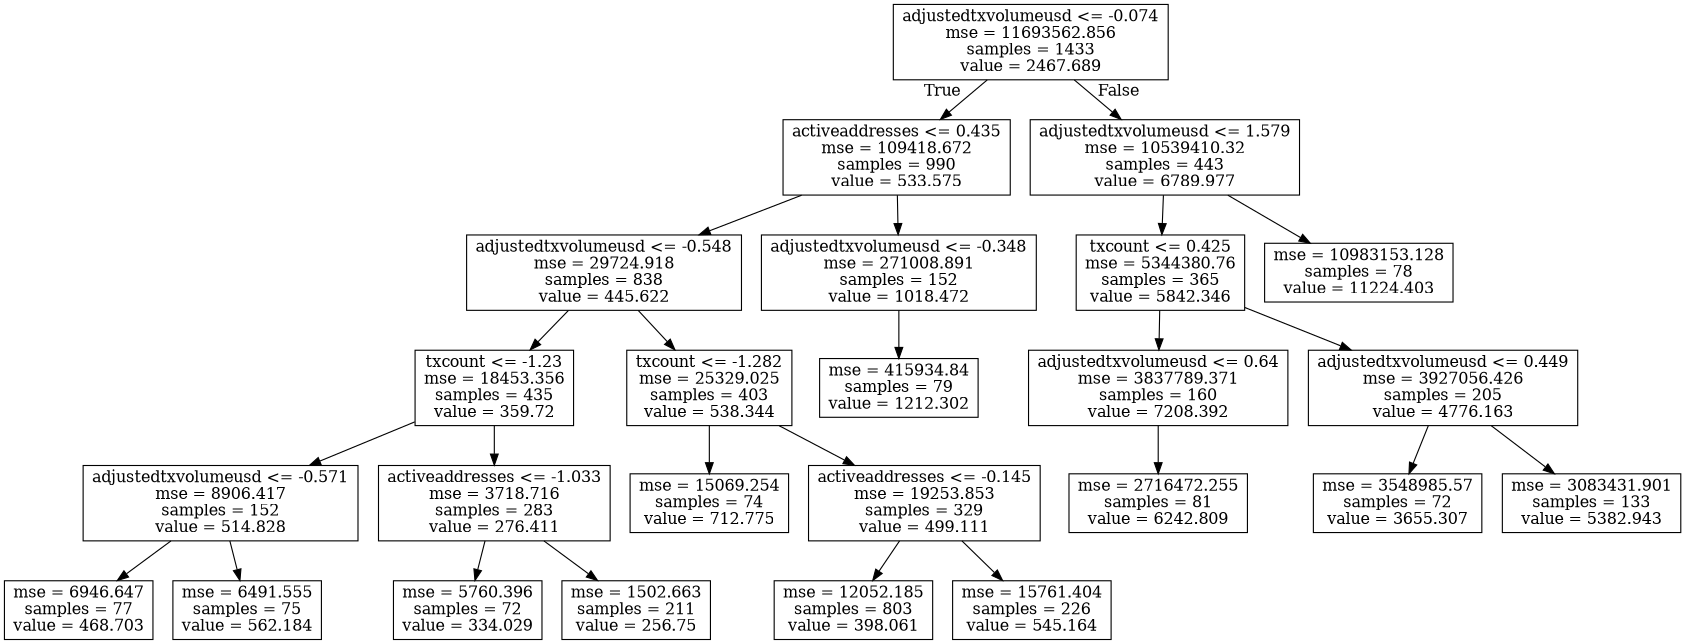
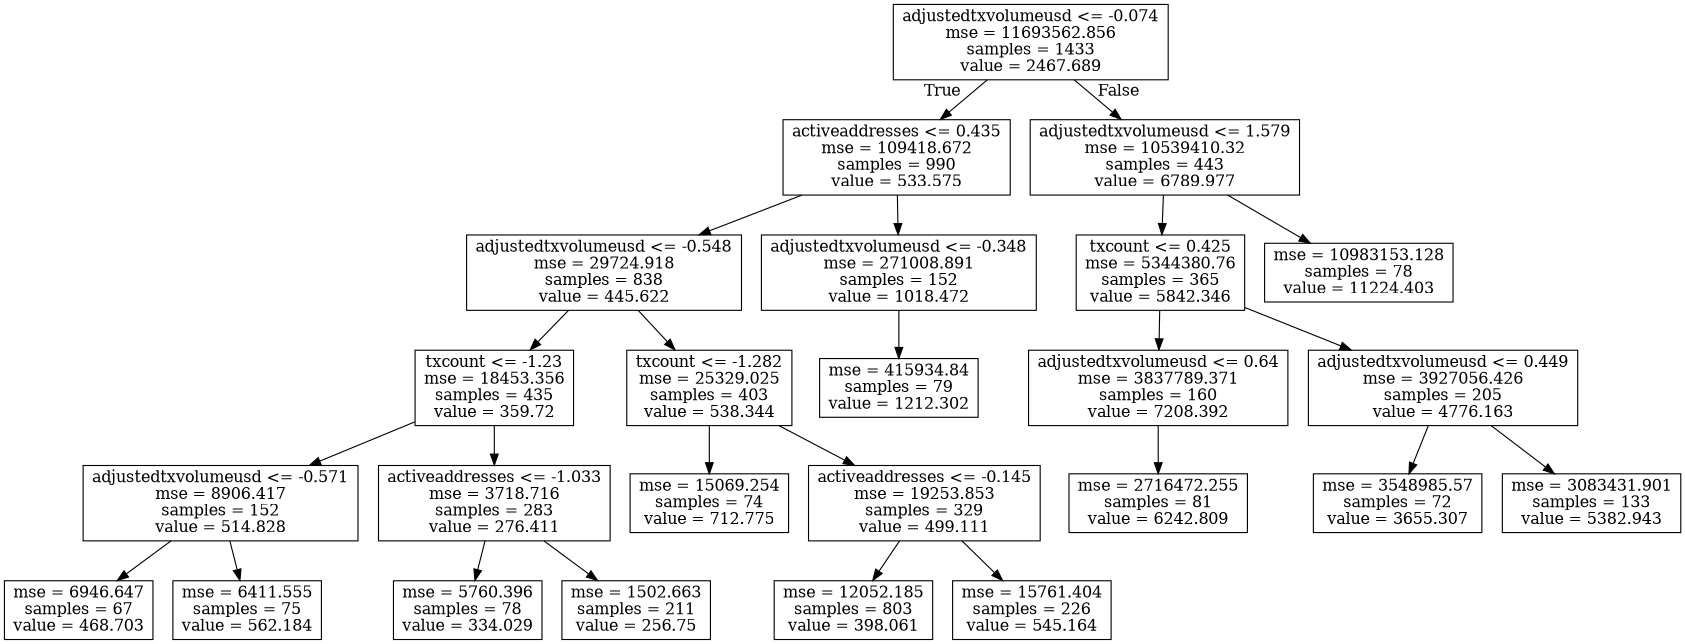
node "mse = 6946.647 samples = 77 value = 468.703": label "mse = 6946.647 samples = 77 value = 468.703" -> "mse = 6946.647 samples = 67 value = 468.703"
node "mse = 6491.555 samples = 75 value = 562.184": label "mse = 6491.555 samples = 75 value = 562.184" -> "mse = 6411.555 samples = 75 value = 562.184"
node "mse = 5760.396 samples = 72 value = 334.029": label "mse = 5760.396 samples = 72 value = 334.029" -> "mse = 5760.396 samples = 78 value = 334.029"
